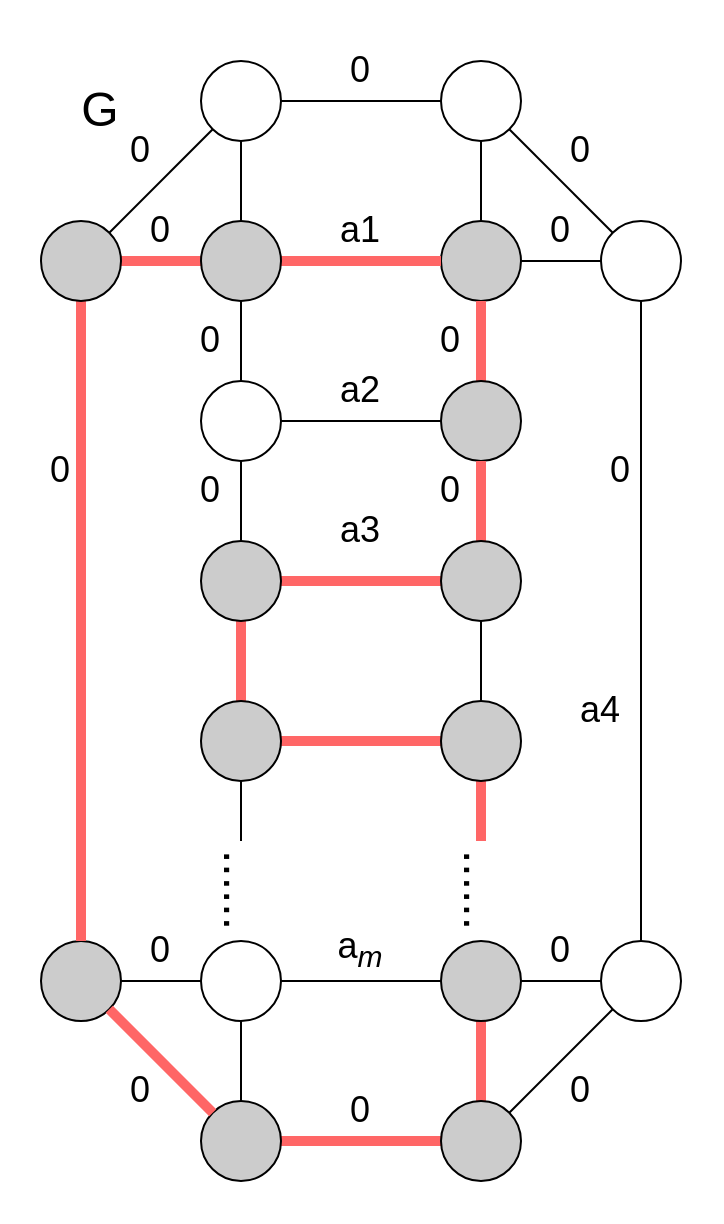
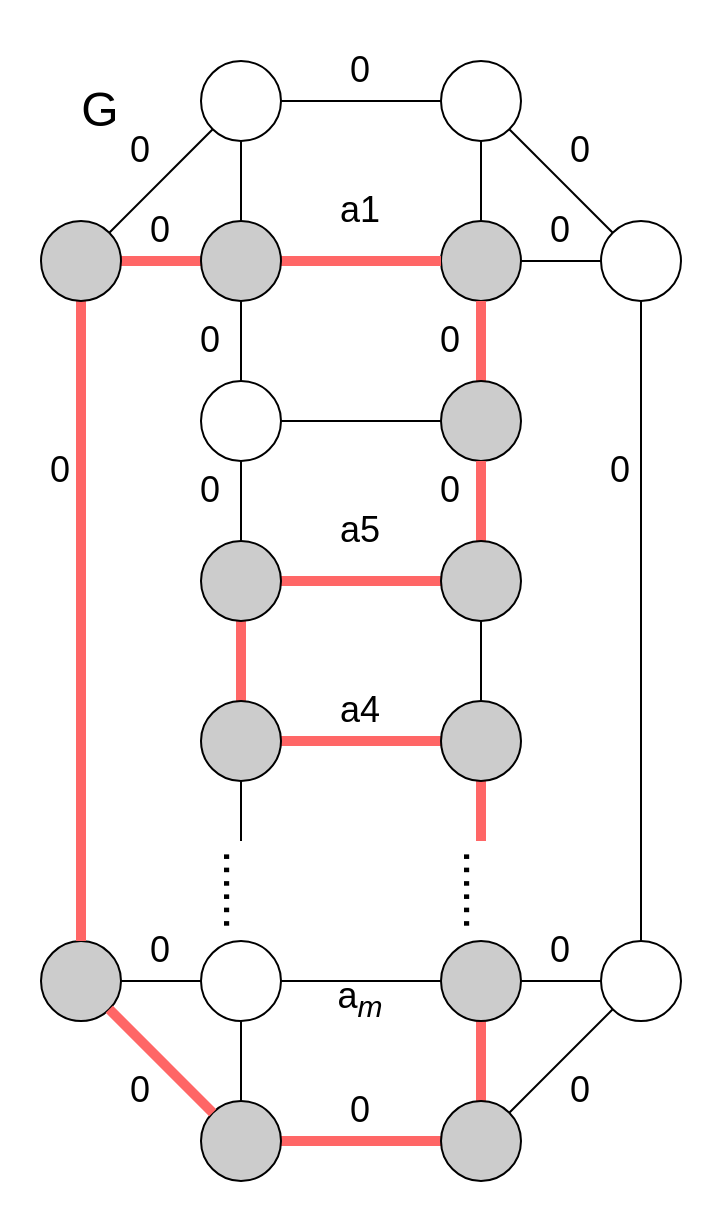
node "a1": moved (361, 231) -> (361, 211)
node "a2": removed
node "a3": label "a3" -> "a5"
node "a4": moved (601, 711) -> (361, 711)
node "am": moved (361, 951) -> (361, 1001)
